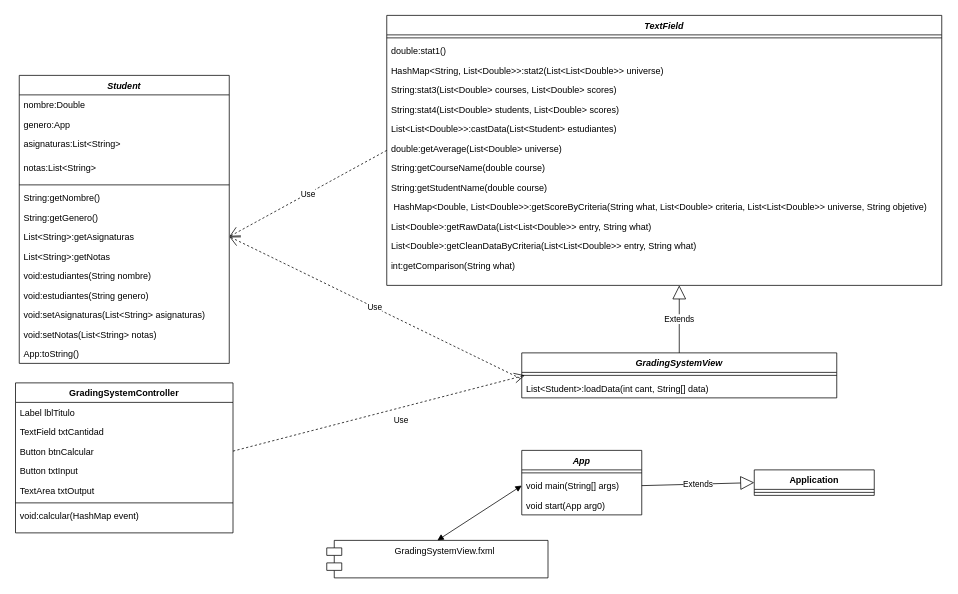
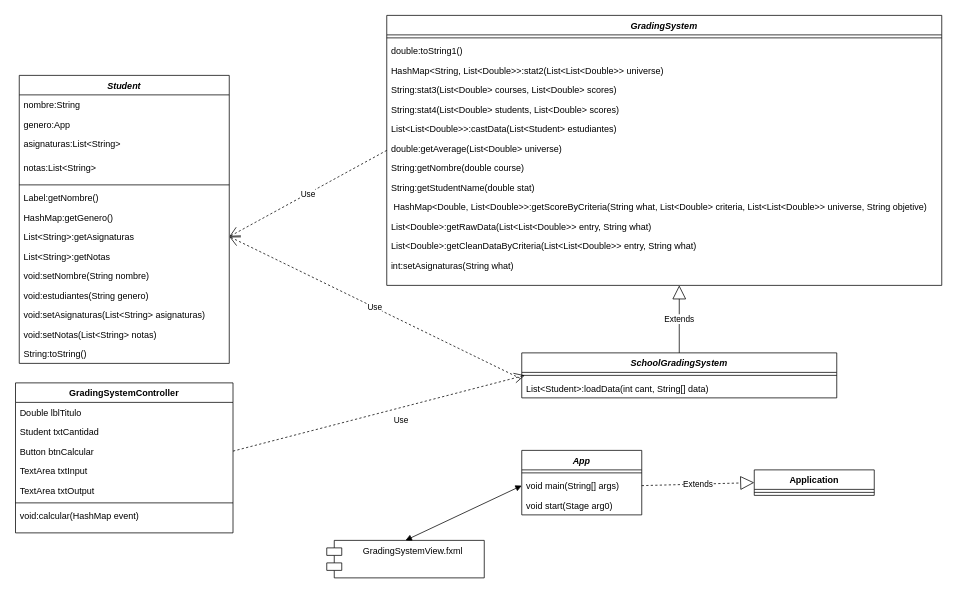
node "TextField": label "TextField" -> "GradingSystem"
node "double:stat1()": label "double:stat1()" -> "double:toString1()"
node "nombre:Double": label "nombre:Double" -> "nombre:String"
node "String:getCourseName(double course)": label "String:getCourseName(double course)" -> "String:getNombre(double course)"
node "String:getStudentName(double course)": label "String:getStudentName(double course)" -> "String:getStudentName(double stat)"
node "String:getNombre()": label "String:getNombre()" -> "Label:getNombre()"
node "String:getGenero()": label "String:getGenero()" -> "HashMap:getGenero()"
node "int:getComparison(String what)": label "int:getComparison(String what)" -> "int:setAsignaturas(String what)"
node "void:estudiantes(String nombre)": label "void:estudiantes(String nombre)" -> "void:setNombre(String nombre)"
node "App:toString()": label "App:toString()" -> "String:toString()"
node "GradingSystemView": label "GradingSystemView" -> "SchoolGradingSystem"
node "Label lblTitulo": label "Label lblTitulo" -> "Double lblTitulo"
node "TextField txtCantidad": label "TextField txtCantidad" -> "Student txtCantidad"
node "Button txtInput": label "Button txtInput" -> "TextArea txtInput"
edge "void main(String[] args)" -> "Application": style solid -> dashed
node "void start(App arg0)": label "void start(App arg0)" -> "void start(Stage arg0)"
node "GradingSystemView.fxml": size 221x38 -> 158x38
